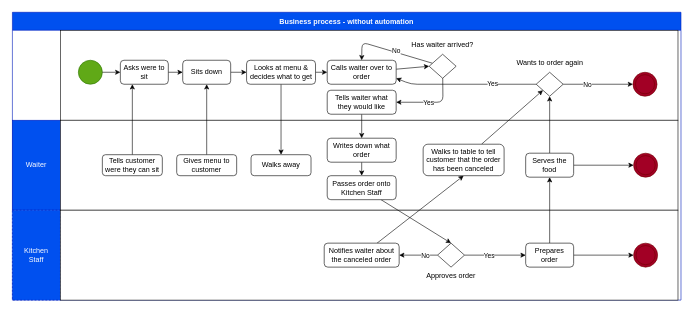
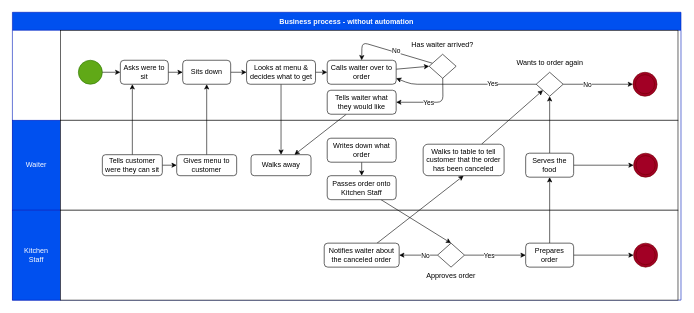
edge "Tells waiter what they would like" -> "Writes down what order": now "Tells waiter what they would like" -> "Walks away"
edge "Tells customer were they can sit" -> "Gives menu to customer": added
node "Kitchen Staff": style dashed -> solid
